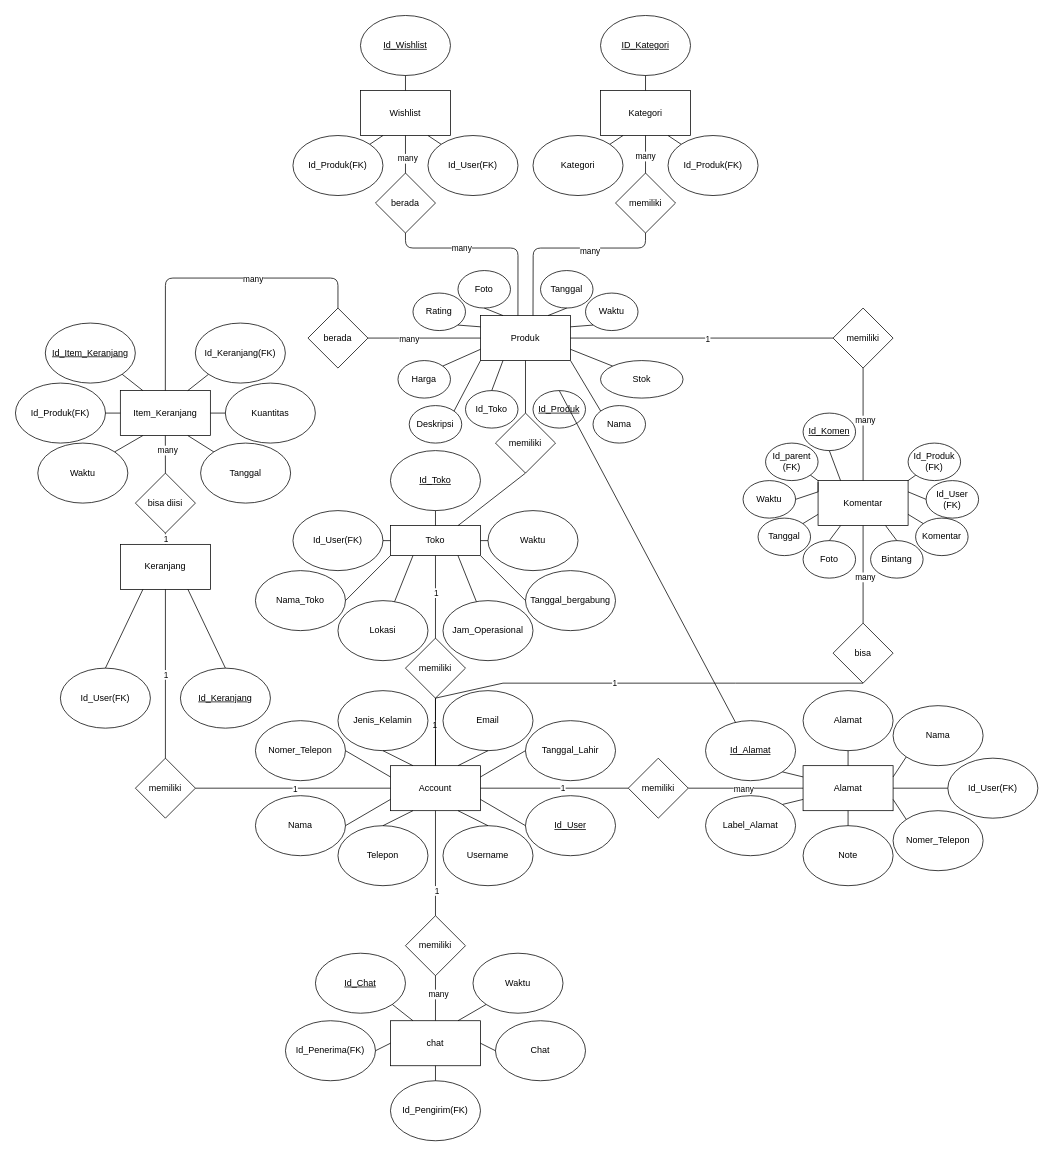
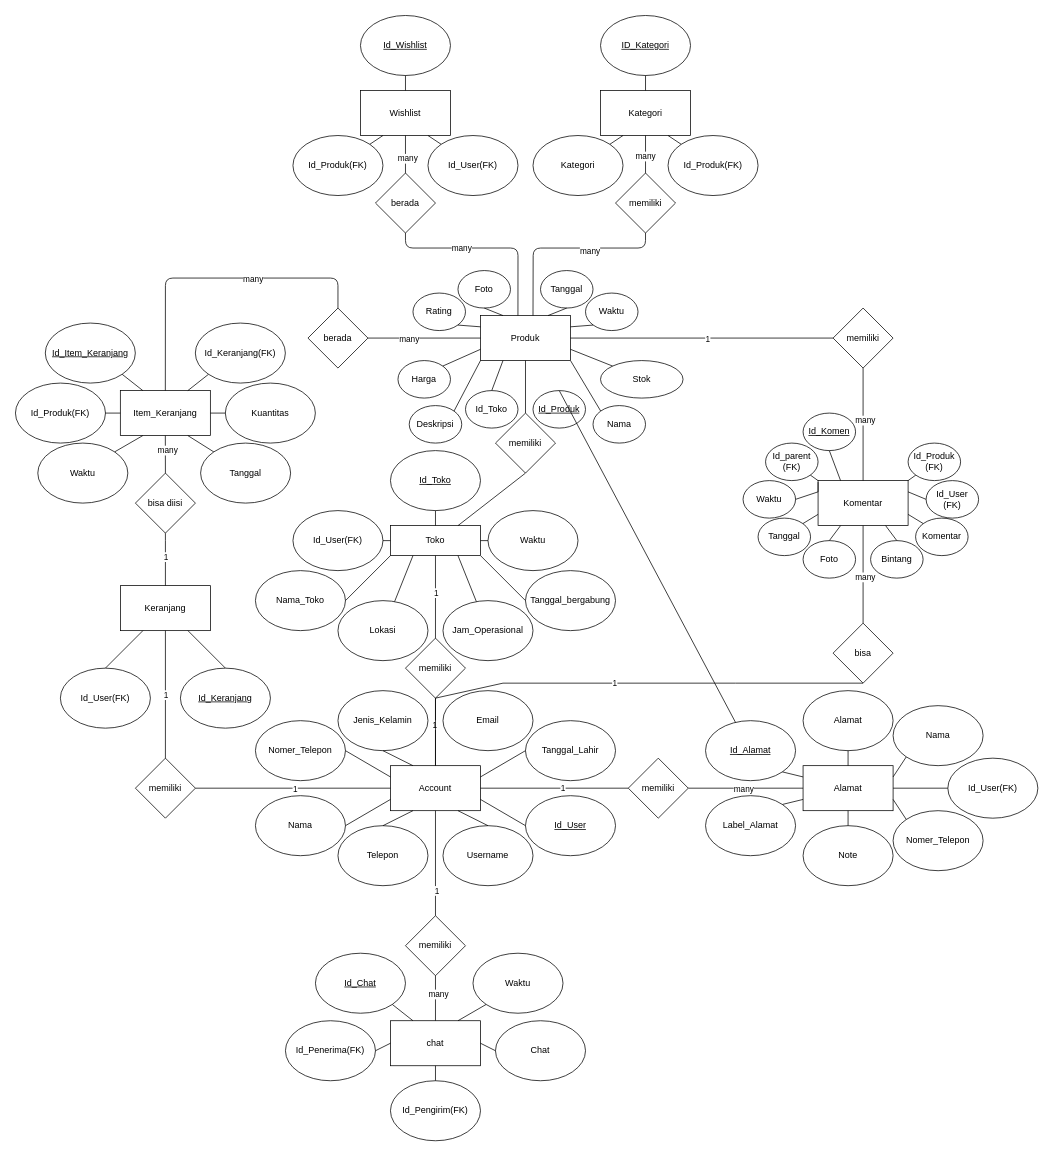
node "Keranjang": moved (165, 567) -> (165, 608)
edge "Email" -- "Account": removed
